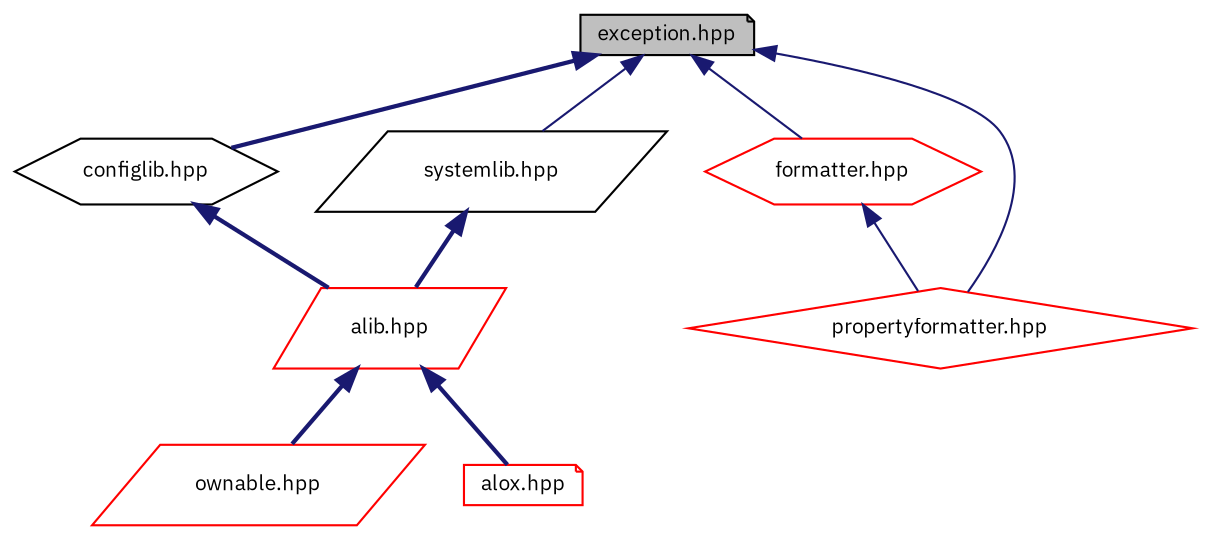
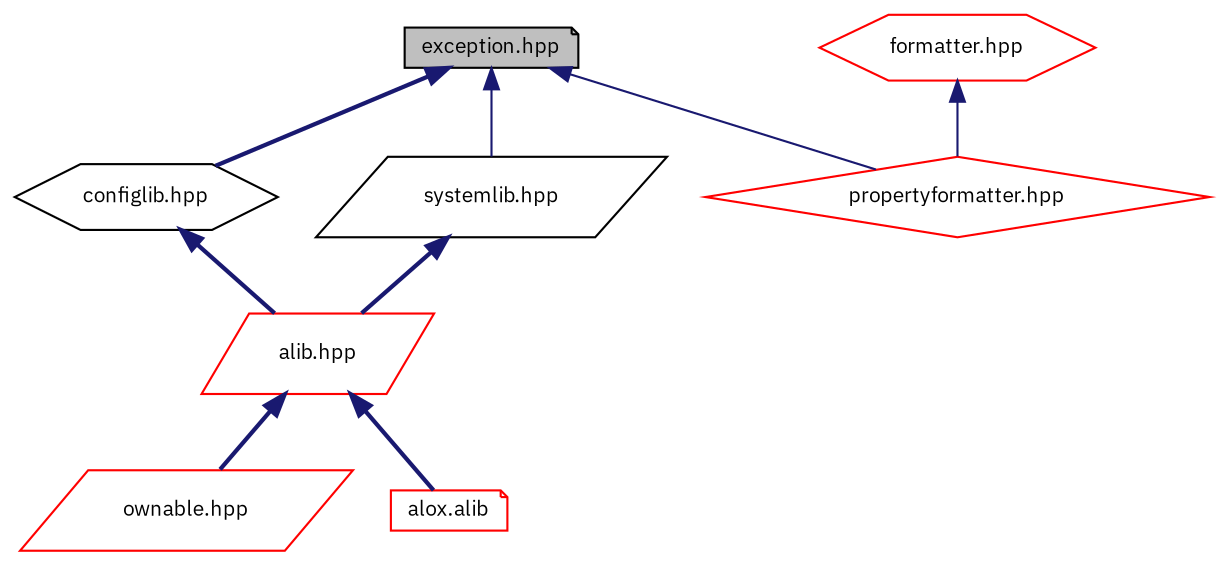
edge "formatter.hpp" -> "exception.hpp": removed
node "alox.hpp": label "alox.hpp" -> "alox.alib"
